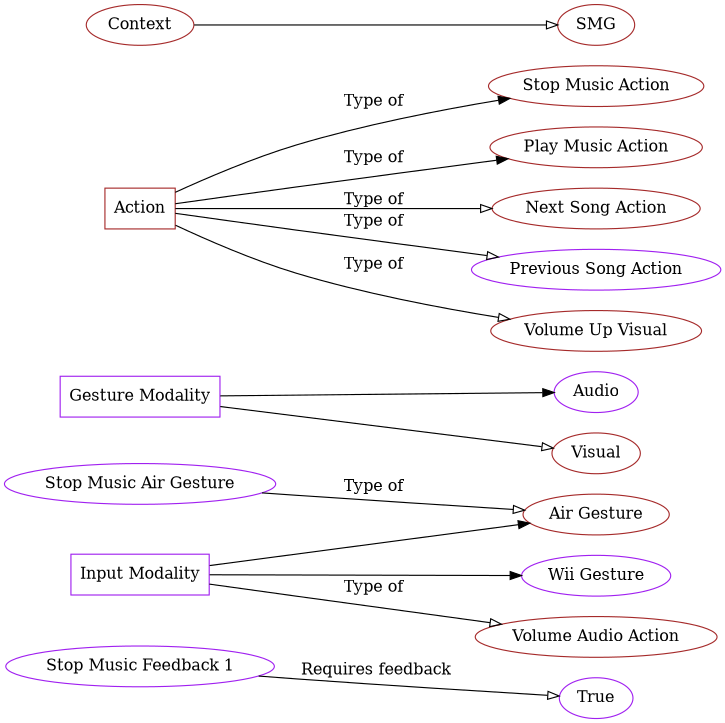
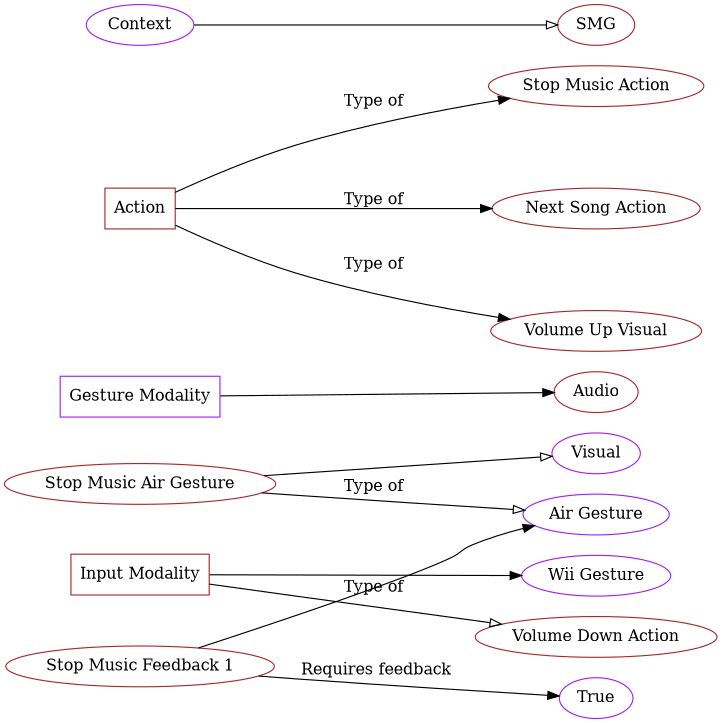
node "Context": color brown -> purple
node "Play Music Action": removed
edge "Action" -> "Next Song Action": arrowhead onormal -> normal
node "Previous Song Action": removed
edge "Action" -> "Volume Up Visual": arrowhead onormal -> normal
node "Audio": color purple -> brown
edge "Gesture Modality" -> "Visual": now "Stop Music Air Gesture" -> "Visual"
node "Visual": color brown -> purple
node "Stop Music Air Gesture": color purple -> brown
node "Air Gesture": color brown -> purple
edge "Input Modality" -> "Air Gesture": now "Stop Music Feedback 1" -> "Air Gesture"
node "Input Modality": color purple -> brown
node "Volume Audio Action": label "Volume Audio Action" -> "Volume Down Action"
node "Stop Music Feedback 1": color purple -> brown
edge "Stop Music Feedback 1" -> "True": arrowhead onormal -> normal
